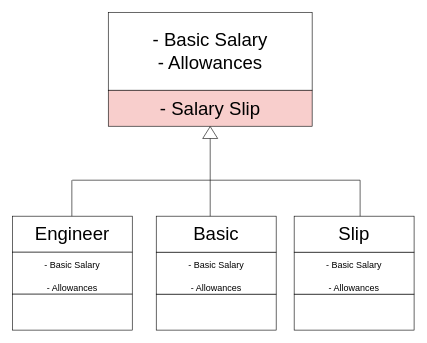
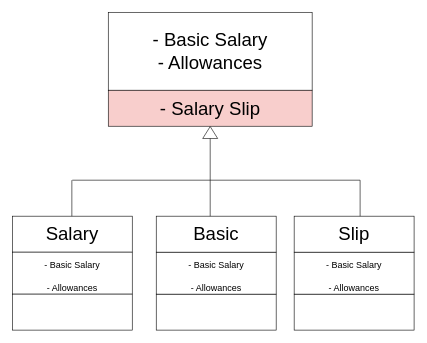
node "Engineer": label "Engineer" -> "Salary"
